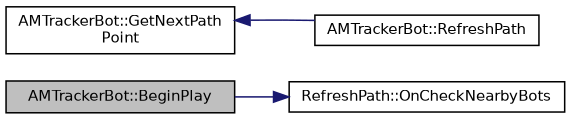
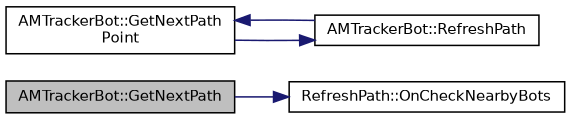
edge "AMTrackerBot::GetNextPath Point" -> "AMTrackerBot::RefreshPath": added
node "AMTrackerBot::BeginPlay": label "AMTrackerBot::BeginPlay" -> "AMTrackerBot::GetNextPath"
